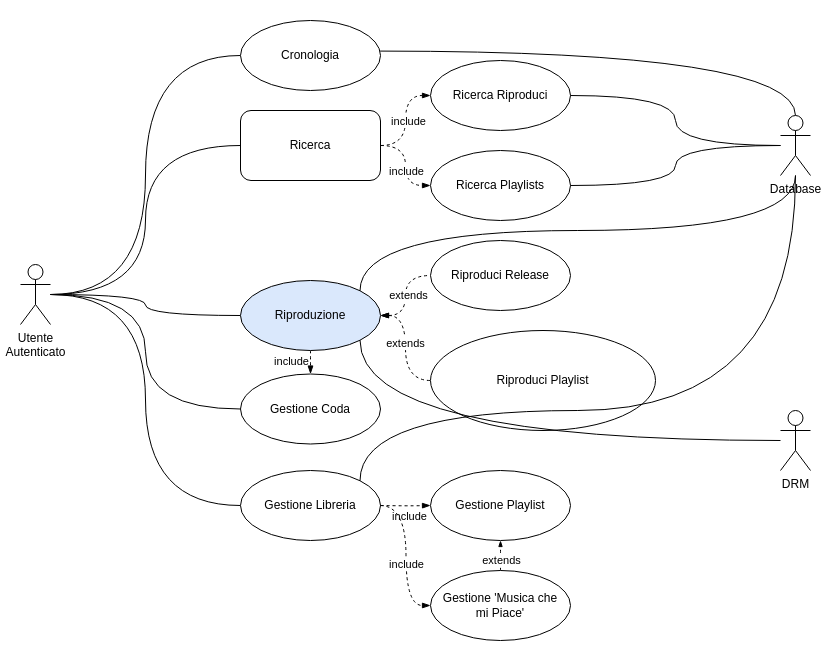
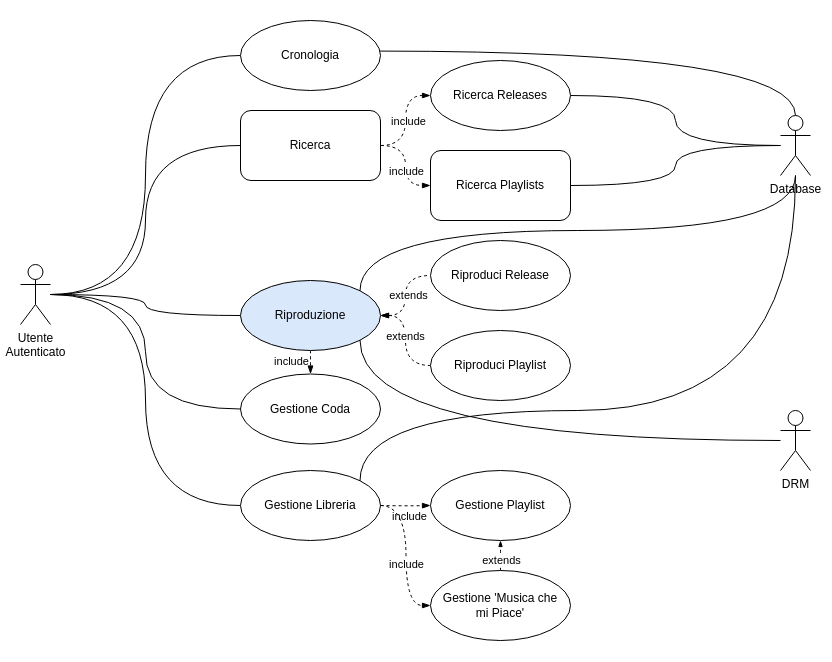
node "Ricerca Riproduci": label "Ricerca Riproduci" -> "Ricerca Releases"
node "Ricerca Playlists": shape ellipse -> rounded rectangle
node "Riproduci Playlist": size 225x100 -> 140x70
